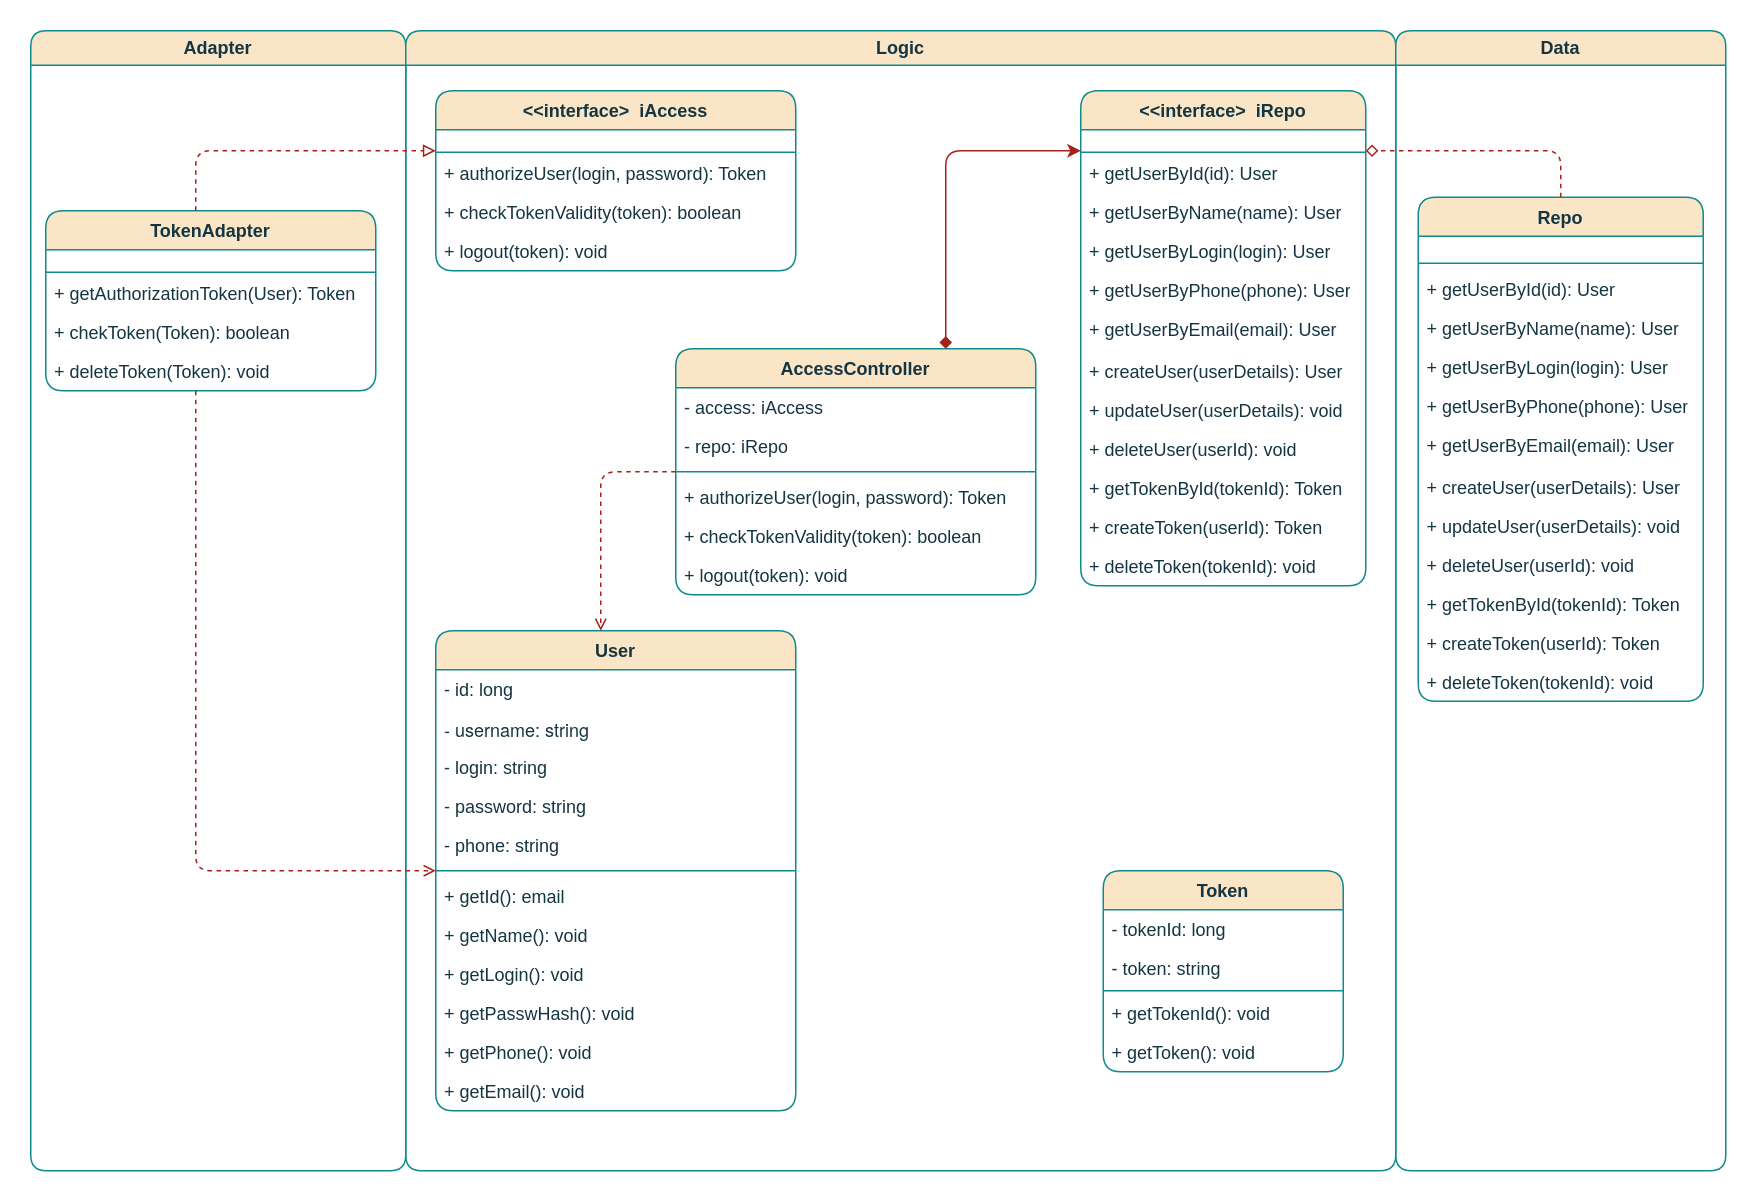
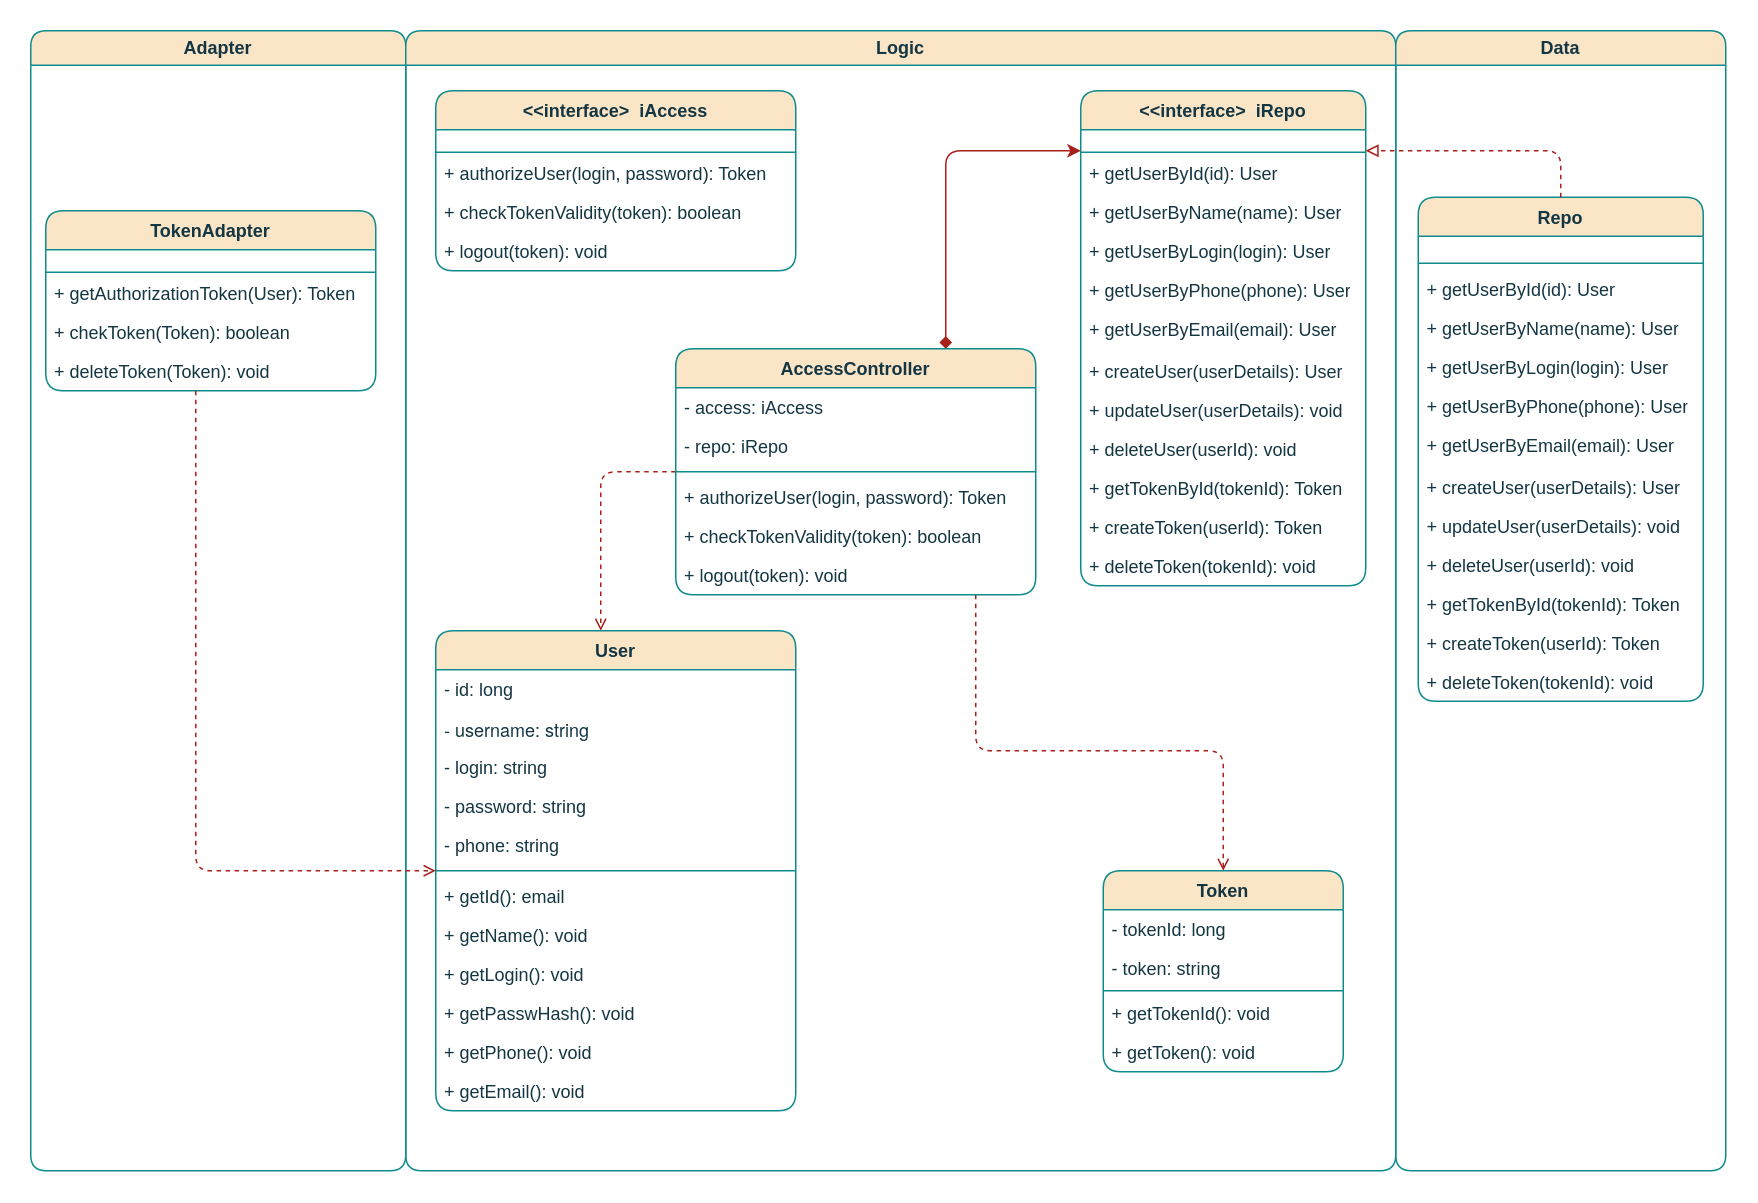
edge "TokenAdapter" -> "<<interface> iAccess": removed
edge "Repo" -> "<<interface> iRepo": arrowhead diamond -> block
edge "AccessController" -> "Token": added
